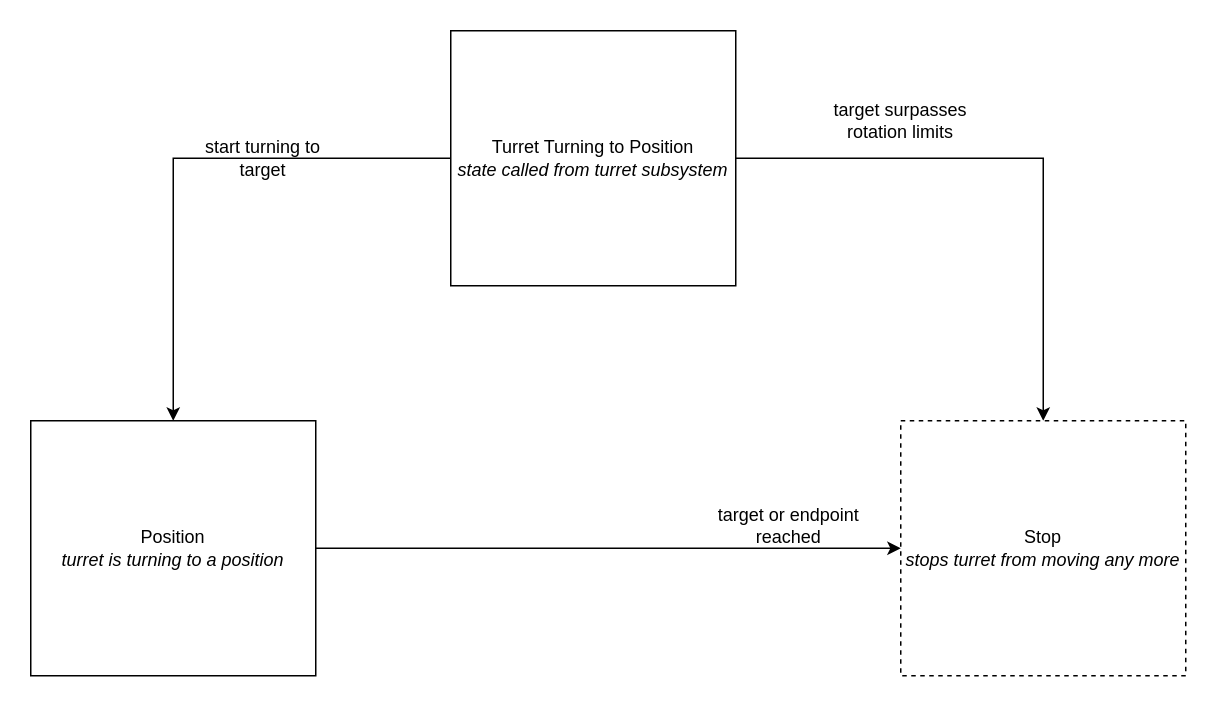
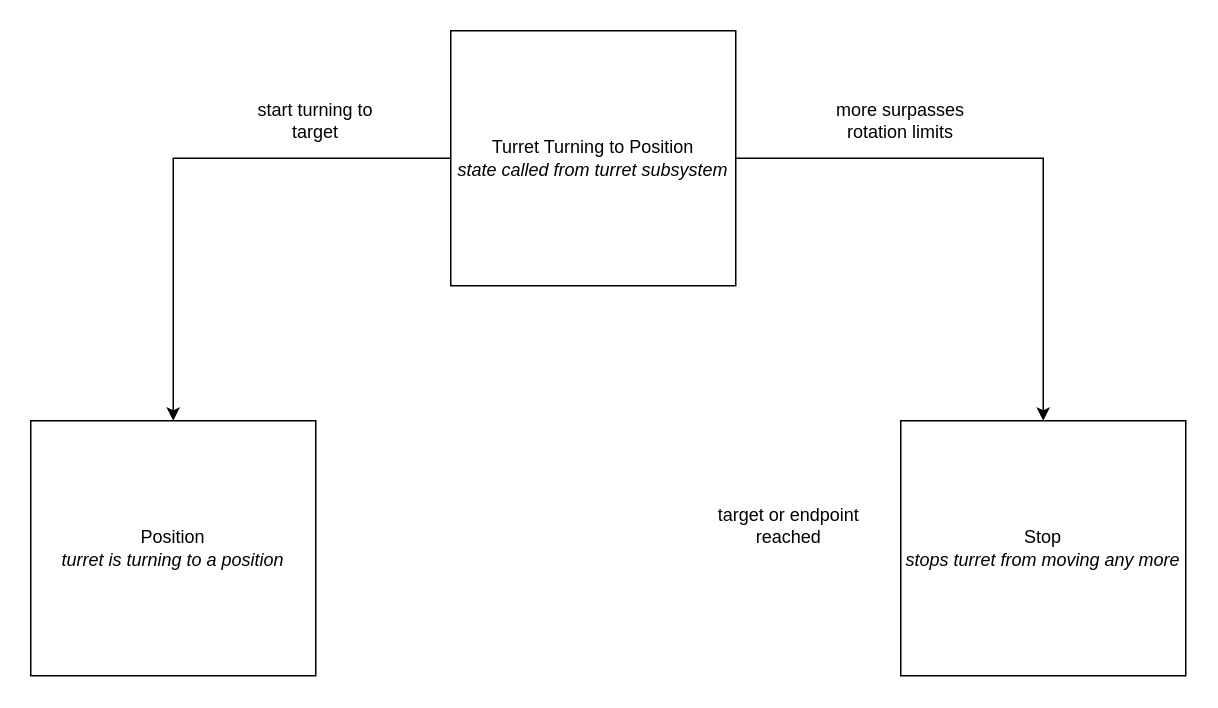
node "target surpasses rotation limits": label "target surpasses rotation limits" -> "more surpasses rotation limits"
node "start turning to target": moved (263, 158) -> (316, 121)
edge "Position turret is turning to a position" -> "Stop stops turret from moving any more": removed
node "Stop stops turret from moving any more": style dashed -> solid
